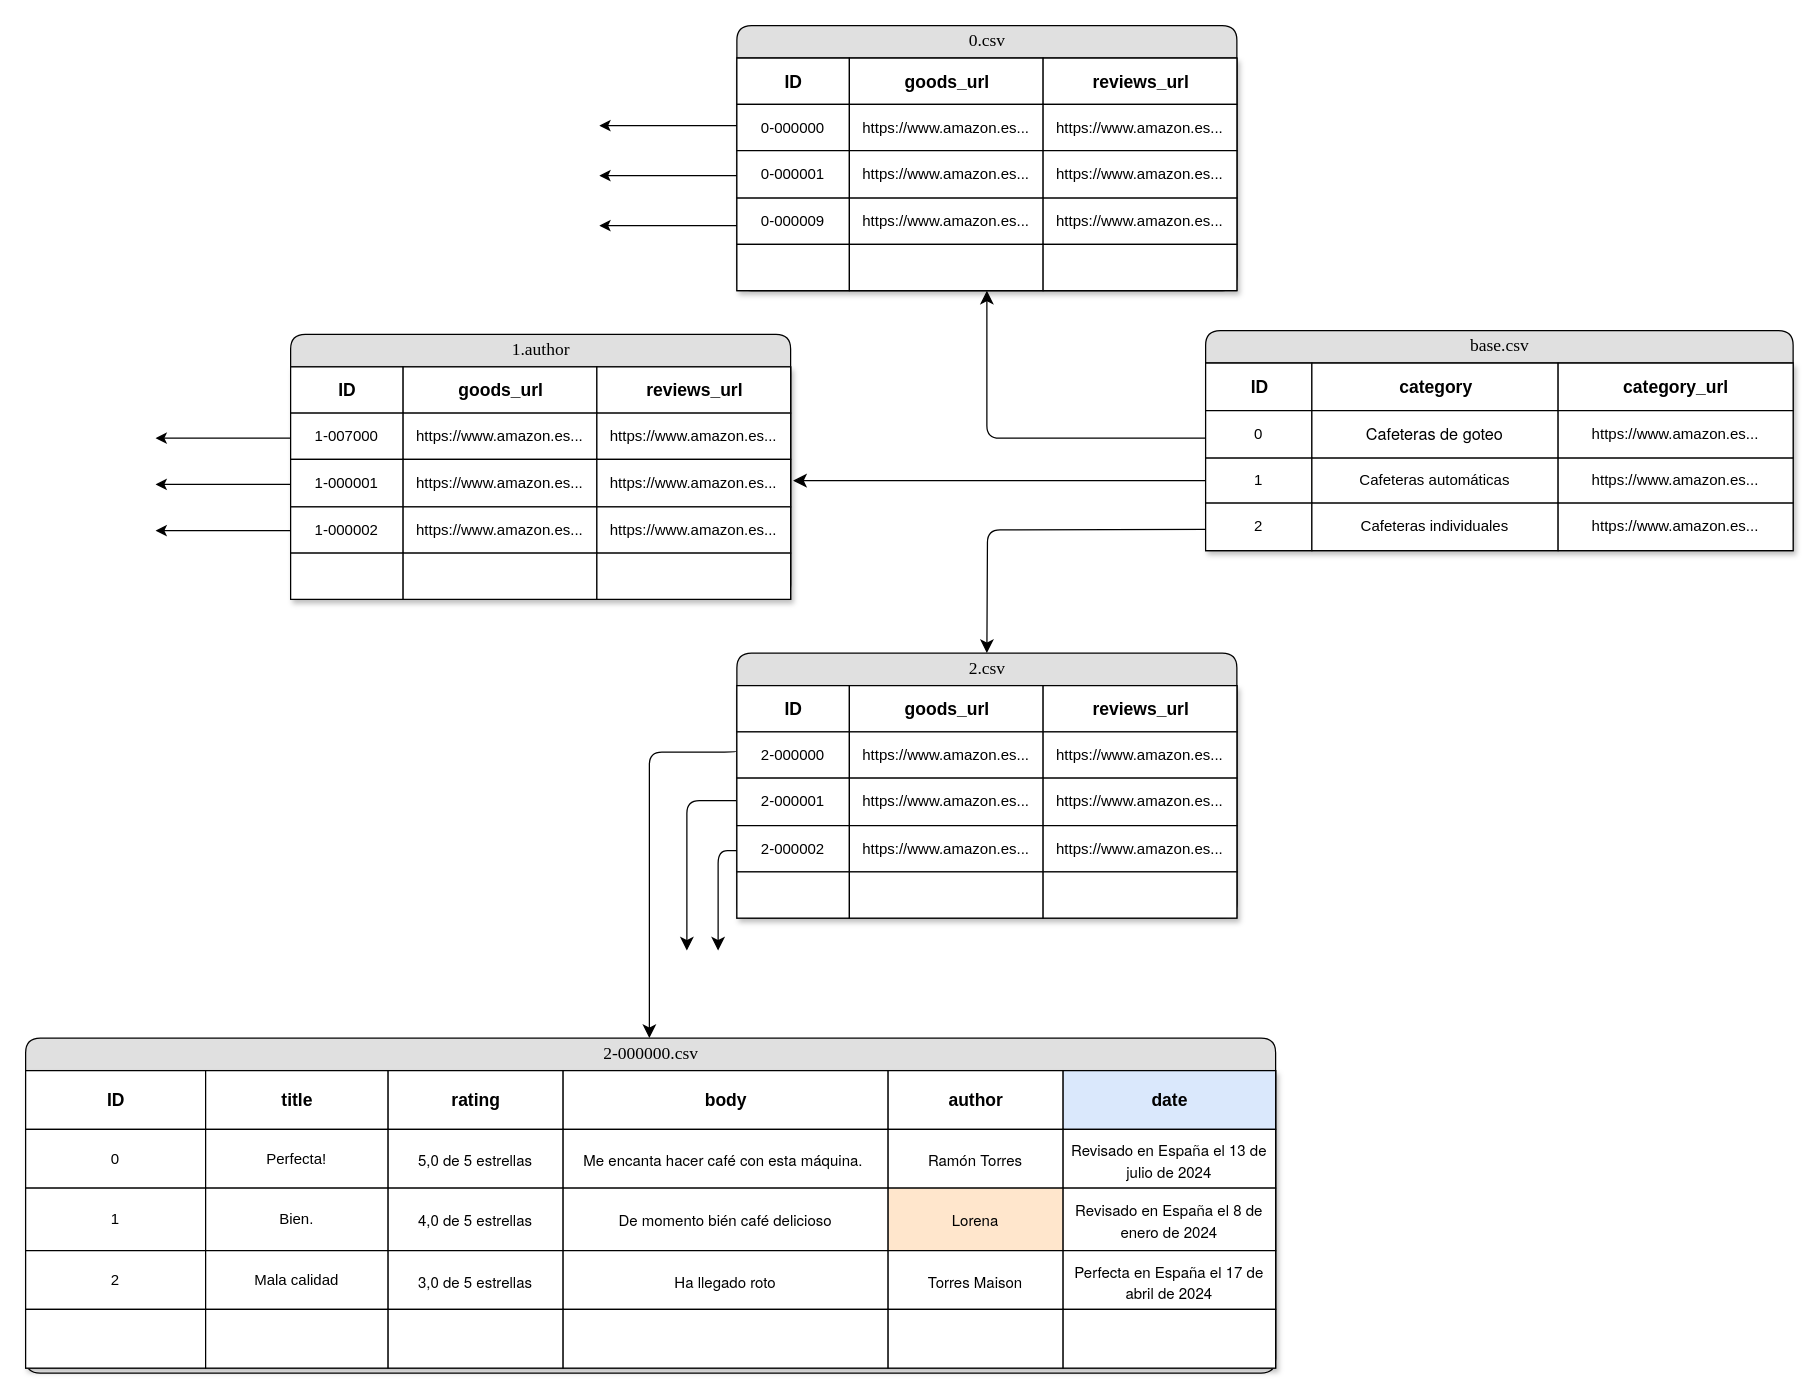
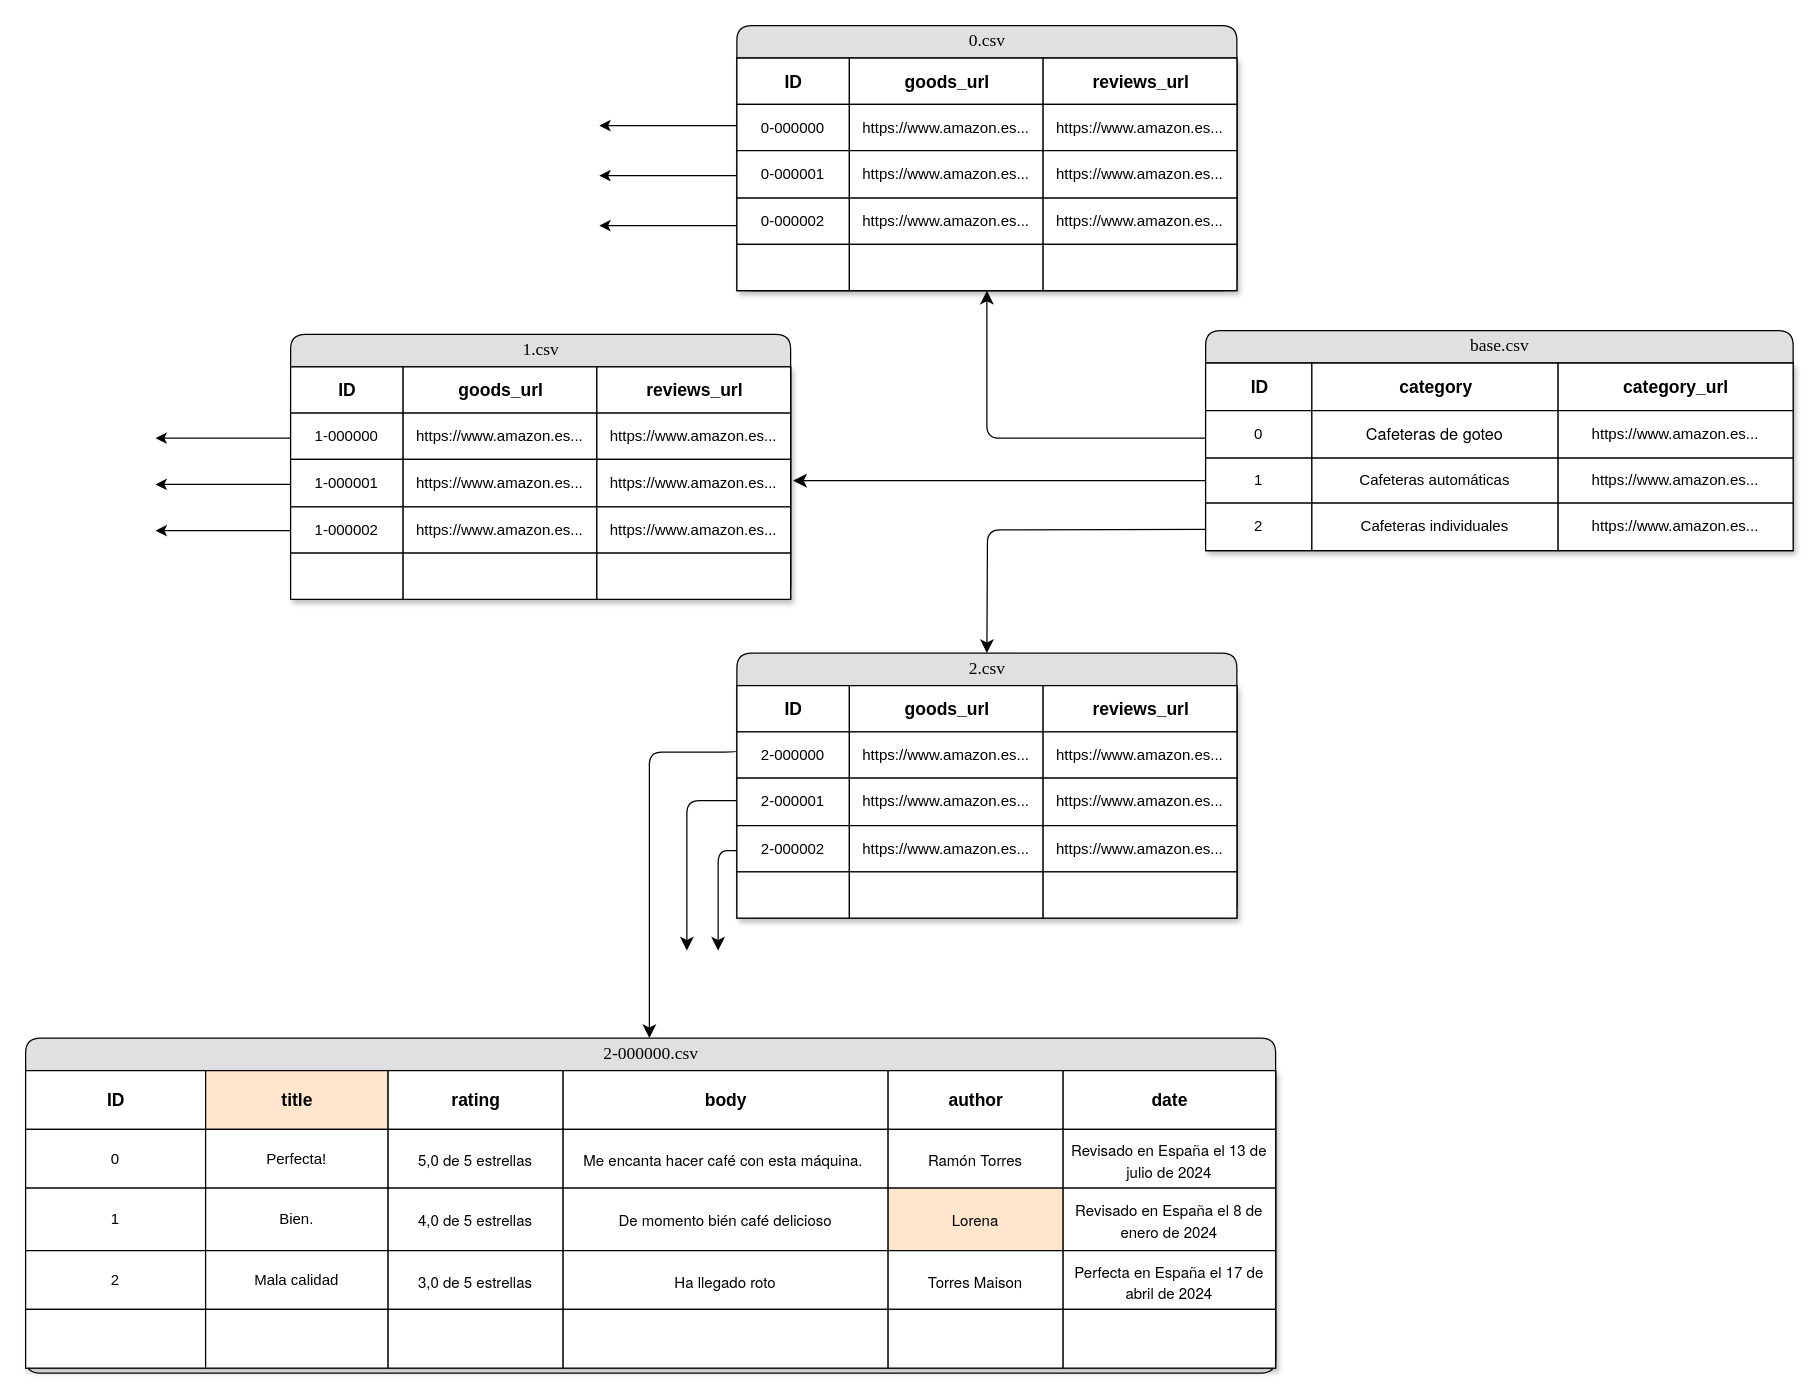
node "0-000009": label "0-000009" -> "0-000002"
node "1.author": label "1.author" -> "1.csv"
node "1-007000": label "1-007000" -> "1-000000"
node "title": fillcolor #ffffff -> #ffe6cc
node "date": fillcolor #dae8fc -> #ffffff
